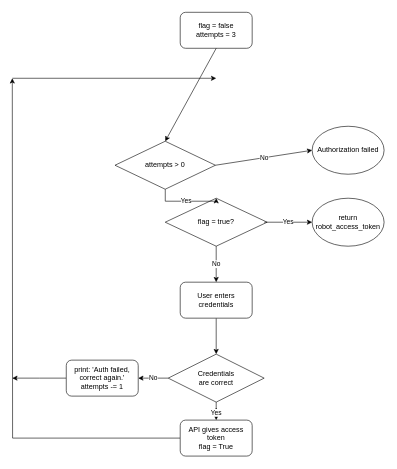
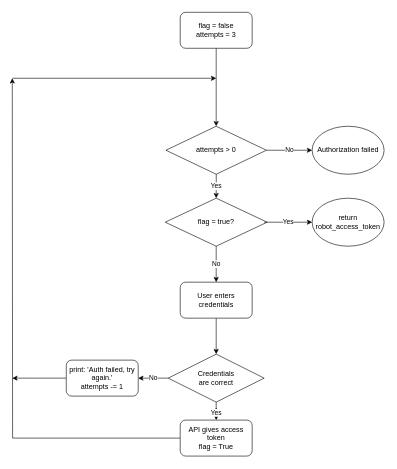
node "attempts > 0": moved (165, 165) -> (216, 150)
node "print: 'Auth failed, correct again.' attempts -= 1": label "print: 'Auth failed, correct again.' attempts -= 1" -> "print: 'Auth failed, try again.' attempts -= 1"
